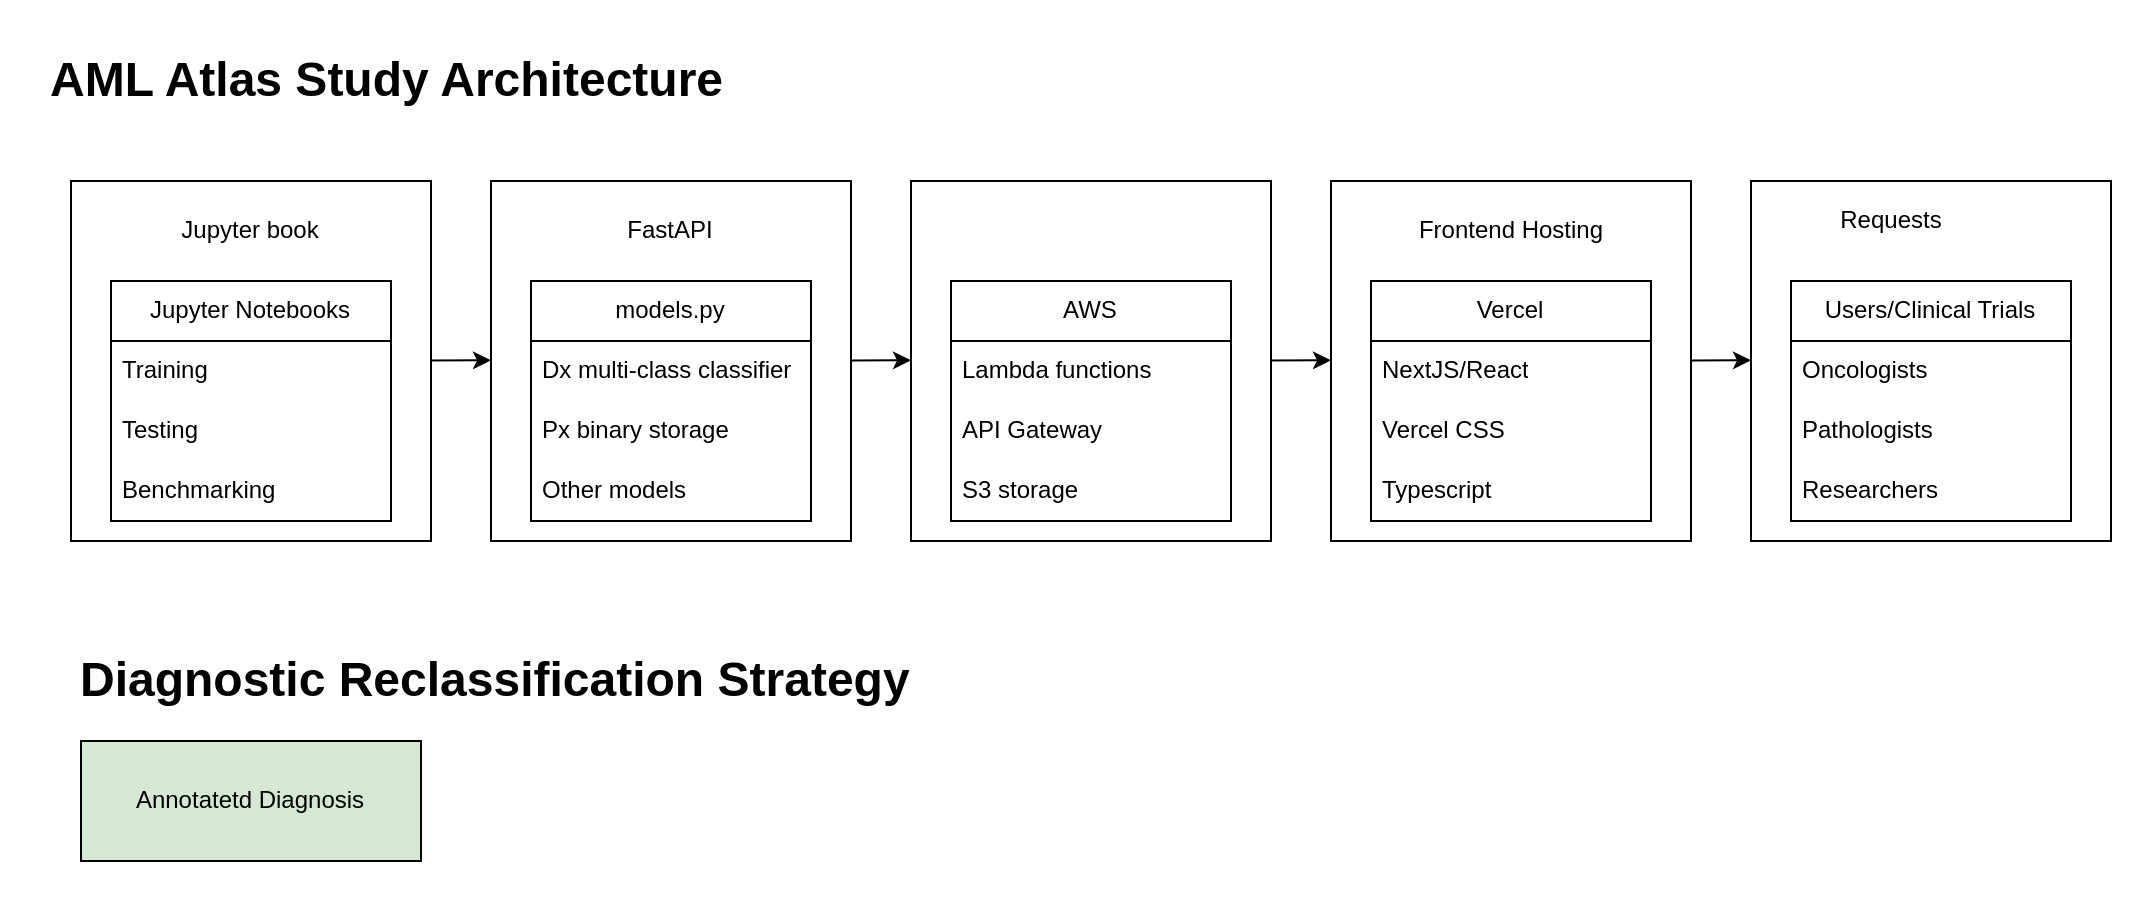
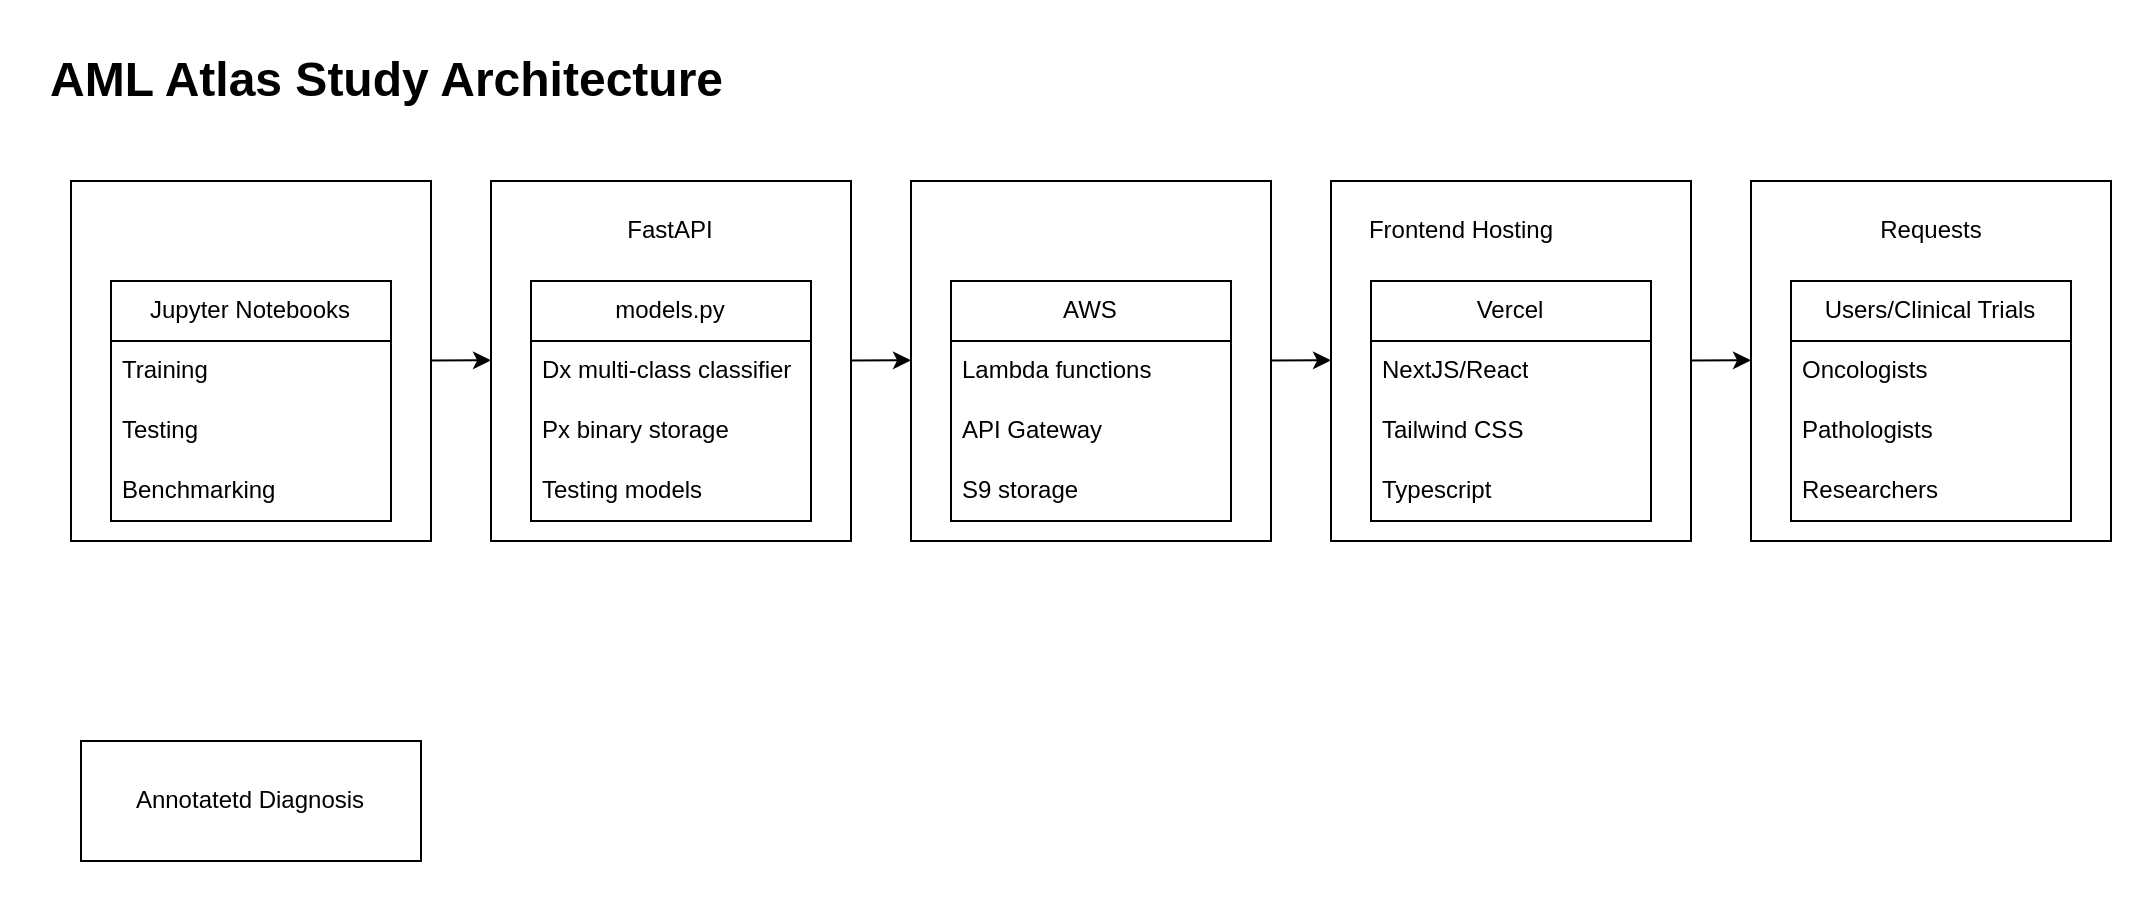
node "Requests": moved (1891, 221) -> (1931, 231)
node "Jupyter book": removed
node "Frontend Hosting": moved (1511, 231) -> (1461, 231)
node "Vercel CSS": label "Vercel CSS" -> "Tailwind CSS"
node "Other models": label "Other models" -> "Testing models"
node "S3 storage": label "S3 storage" -> "S9 storage"
node "Diagnostic Reclassification Strategy": removed
node "Annotatetd Diagnosis": fillcolor #d5e8d4 -> #ffffff
